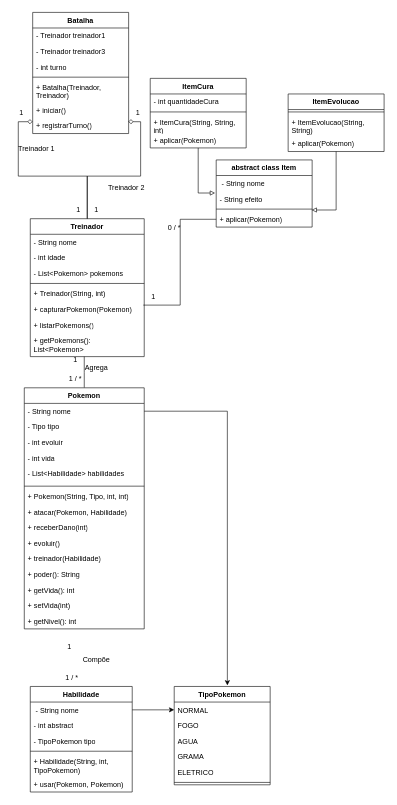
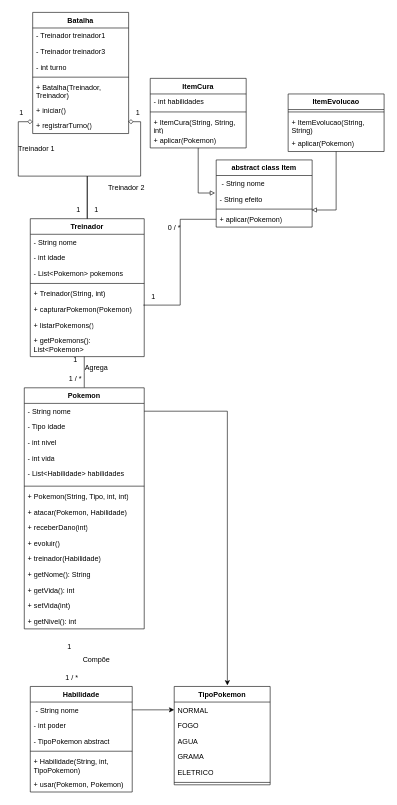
node "- int quantidadeCura": label "- int quantidadeCura" -> "- int habilidades"
node "- Tipo tipo": label "- Tipo tipo" -> "- Tipo idade"
node "- int evoluir": label "- int evoluir" -> "- int nivel"
node "+ poder(): String": label "+ poder(): String" -> "+ getNome(): String"
node "- int abstract": label "- int abstract" -> "- int poder"
node "- TipoPokemon tipo": label "- TipoPokemon tipo" -> "- TipoPokemon abstract"
